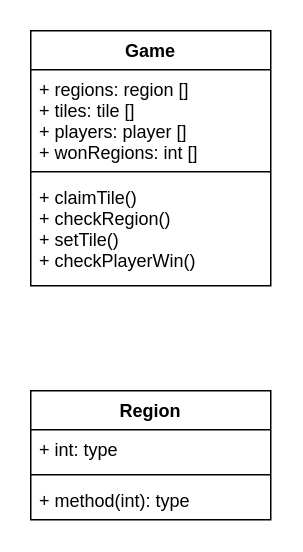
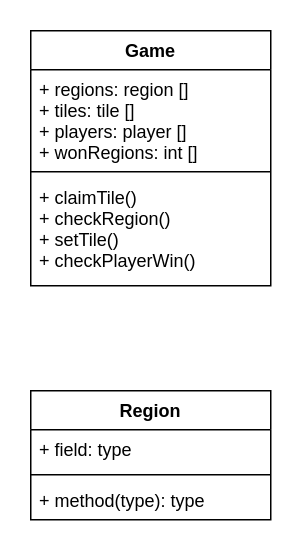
node "+ int: type": label "+ int: type" -> "+ field: type"
node "+ method(int): type": label "+ method(int): type" -> "+ method(type): type"
